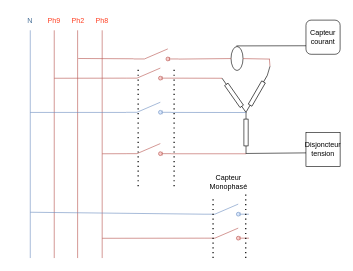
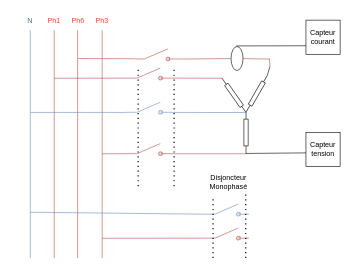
node "Ph9": label "Ph9" -> "Ph1"
node "Ph2": label "Ph2" -> "Ph6"
node "Ph8": label "Ph8" -> "Ph3"
node "Capteur courant": shape rounded rectangle -> rectangle
node "Disjoncteur tension": label "Disjoncteur tension" -> "Capteur tension"
node "Capteur Monophasé": label "Capteur Monophasé" -> "Disjoncteur Monophasé"
